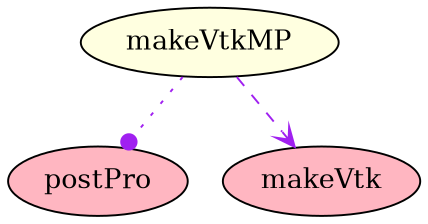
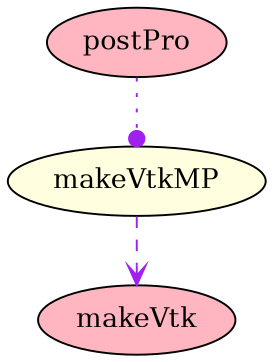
edge "makeVtkMP" -> "postPro": reversed
